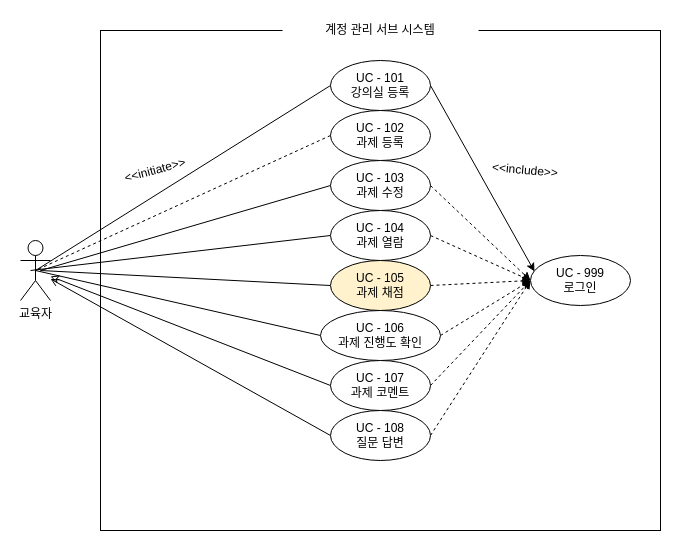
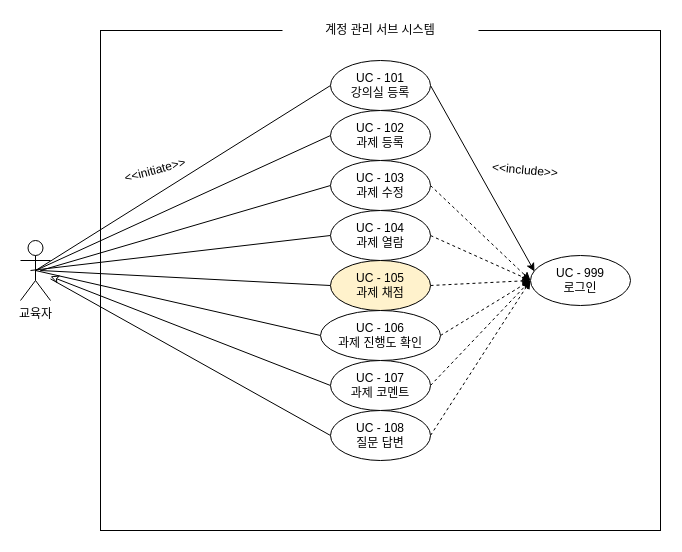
edge "UC - 102 과제 등록" -- "교육자": style dashed -> solid
edge "UC - 108 질문 답변" -> "교육자": arrowhead open -> none
